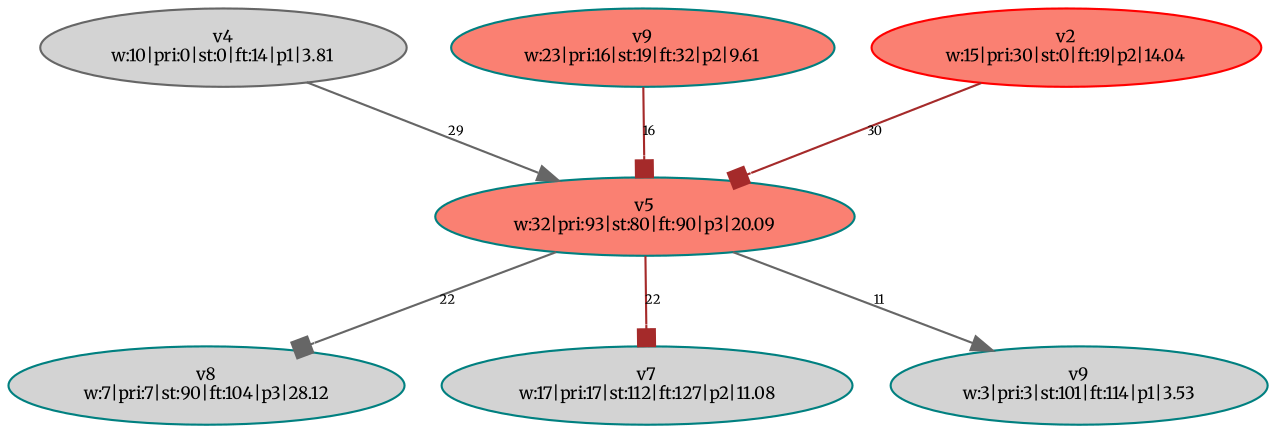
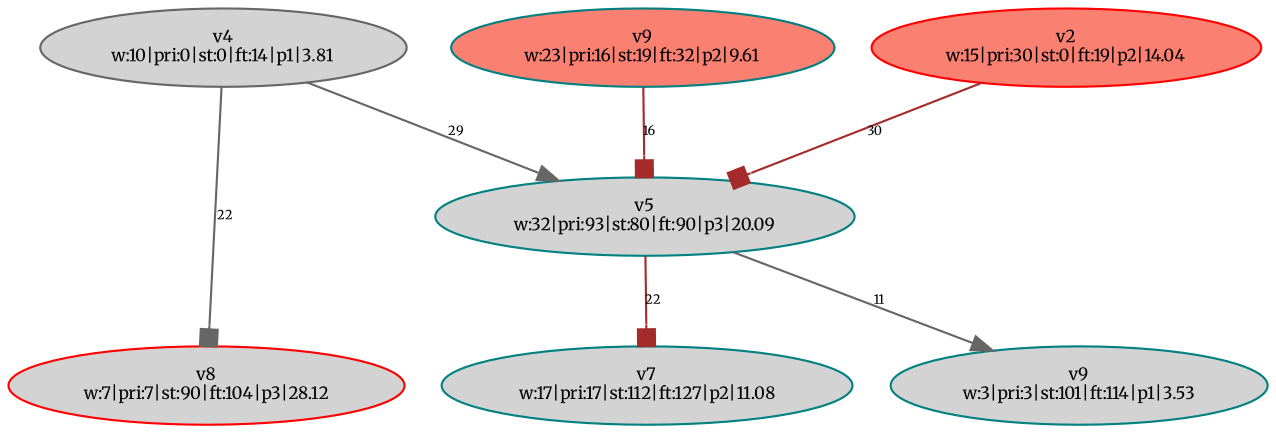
node "v5 w:32|pri:93|st:80|ft:90|p3|20.09": fillcolor salmon -> lightgrey
edge "v5 w:32|pri:93|st:80|ft:90|p3|20.09" -> "v8 w:7|pri:7|st:90|ft:104|p3|28.12": now "v4 w:10|pri:0|st:0|ft:14|p1|3.81" -> "v8 w:7|pri:7|st:90|ft:104|p3|28.12"
node "v8 w:7|pri:7|st:90|ft:104|p3|28.12": color teal -> red
